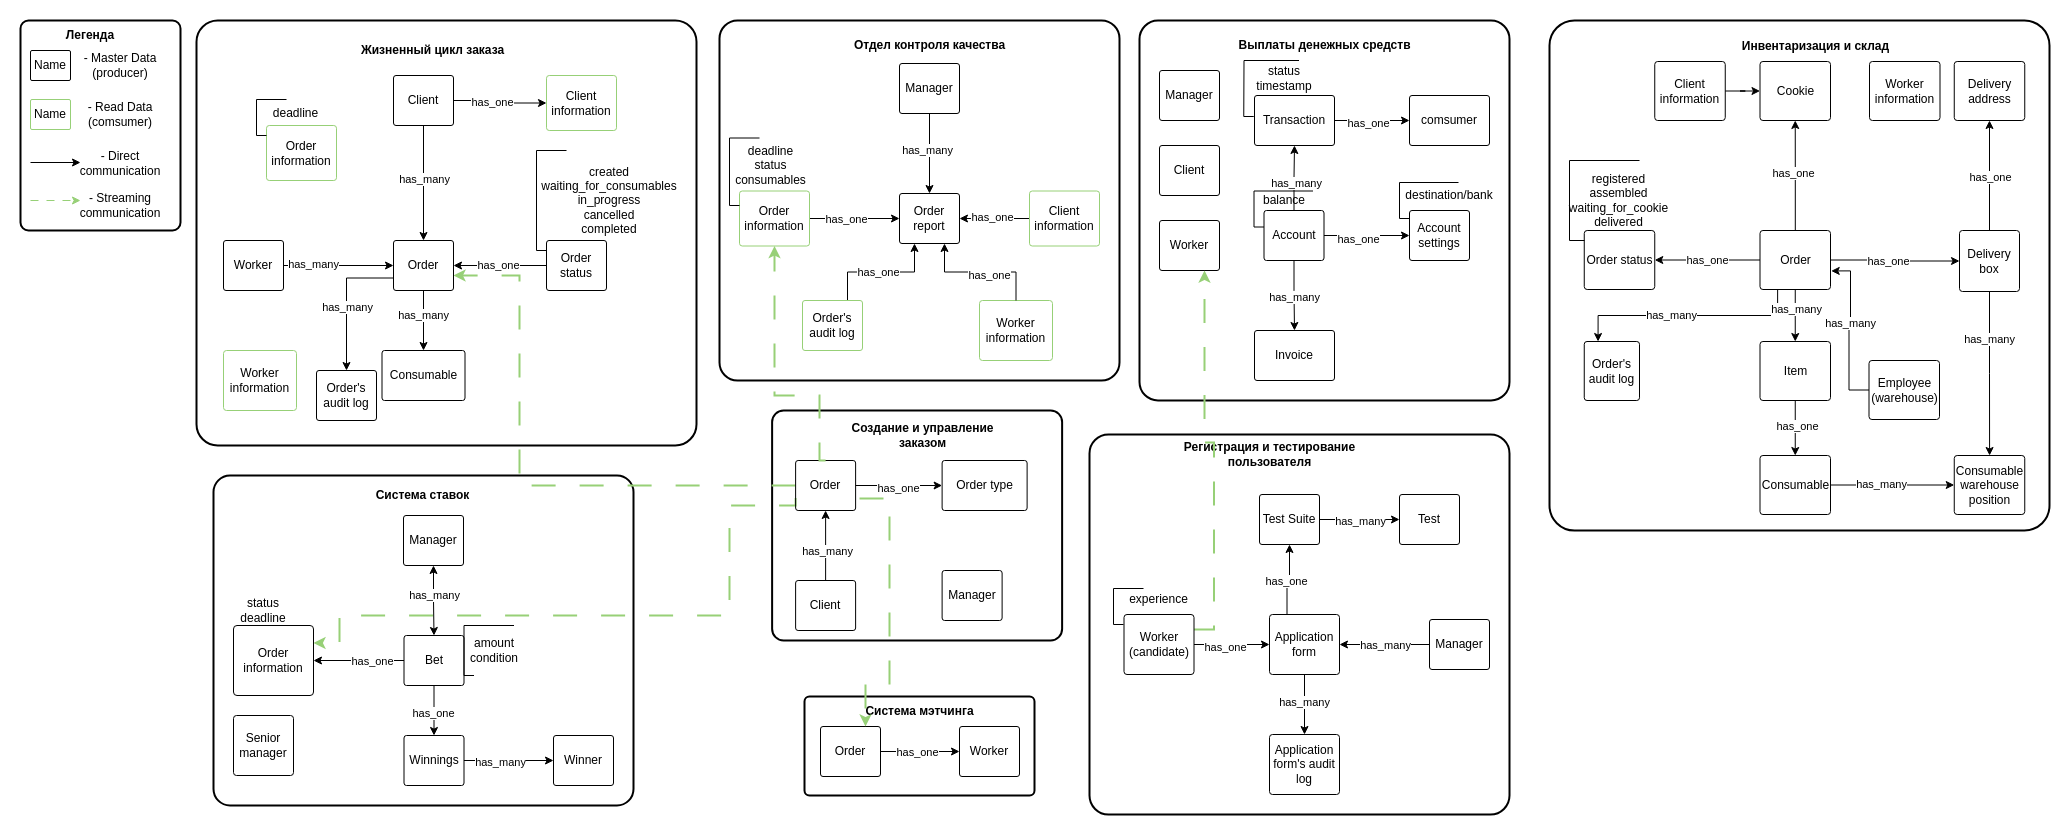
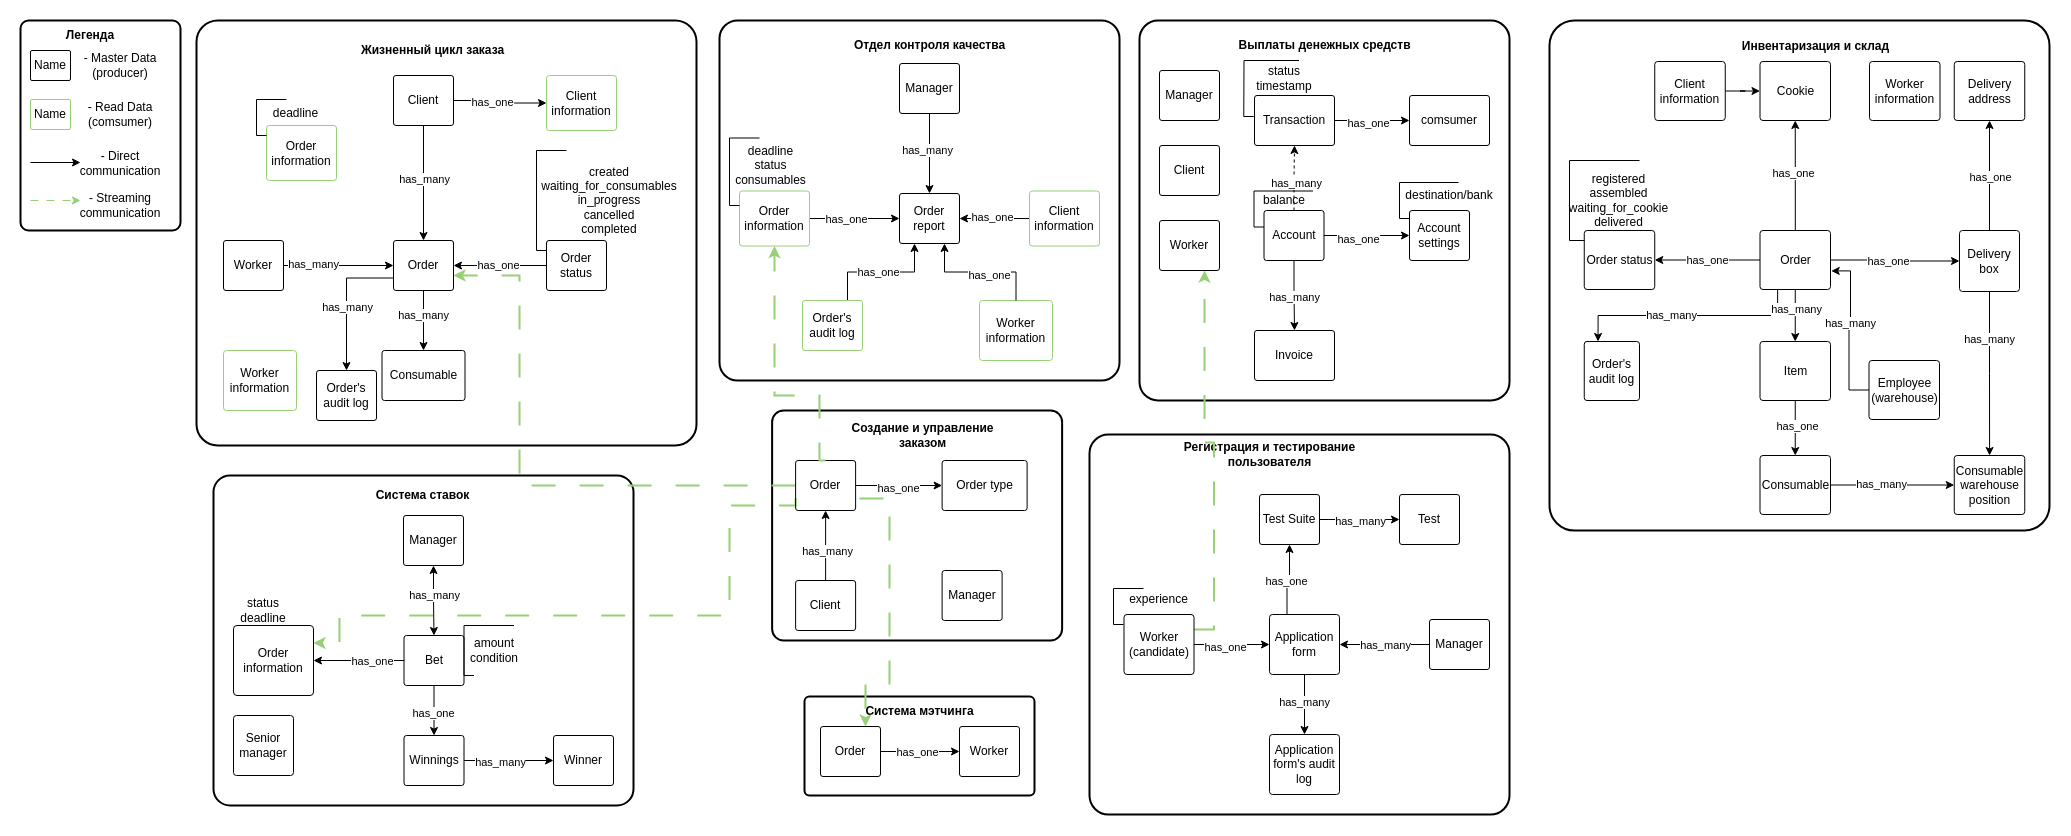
edge "Account" -> "Transaction": style solid -> dashed
